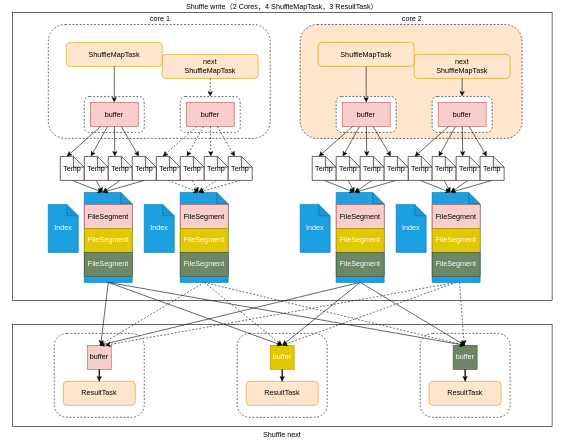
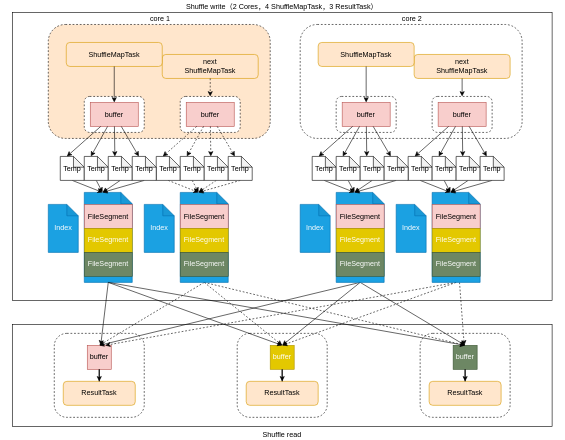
node "core 1": fillcolor #ffffff -> #ffe6cc
node "core 2": fillcolor #ffe6cc -> #ffffff
node "Shuffle next": label "Shuffle next" -> "Shuffle read"
